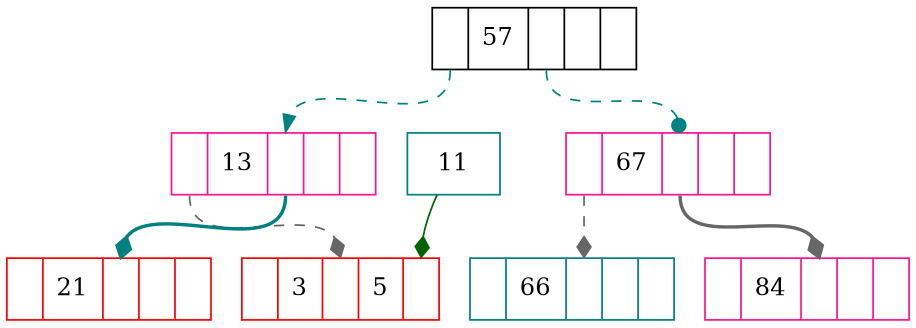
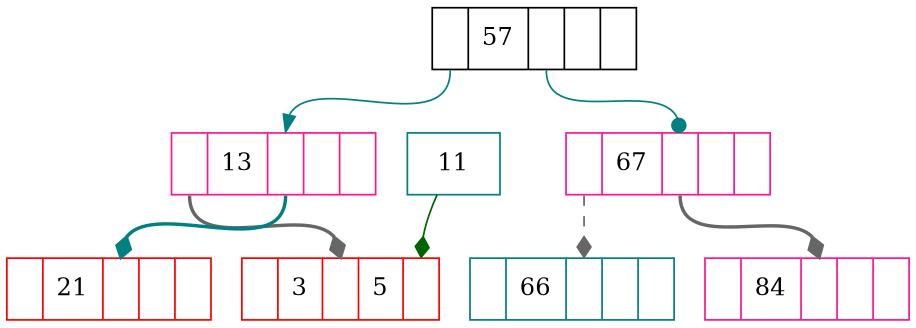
edge "57" -> "67": style dashed -> solid
edge "57" -> "13": style dashed -> solid
edge "13" -> "3": style dashed -> bold
